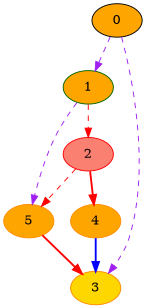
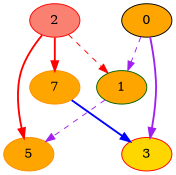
edge "1" -> "2": reversed
edge "0" -> "3": style dashed -> bold
edge "2" -> "5": style dashed -> bold
node "4": label "4" -> "7"
edge "5" -> "3": removed
node "3": color darkorange -> red
